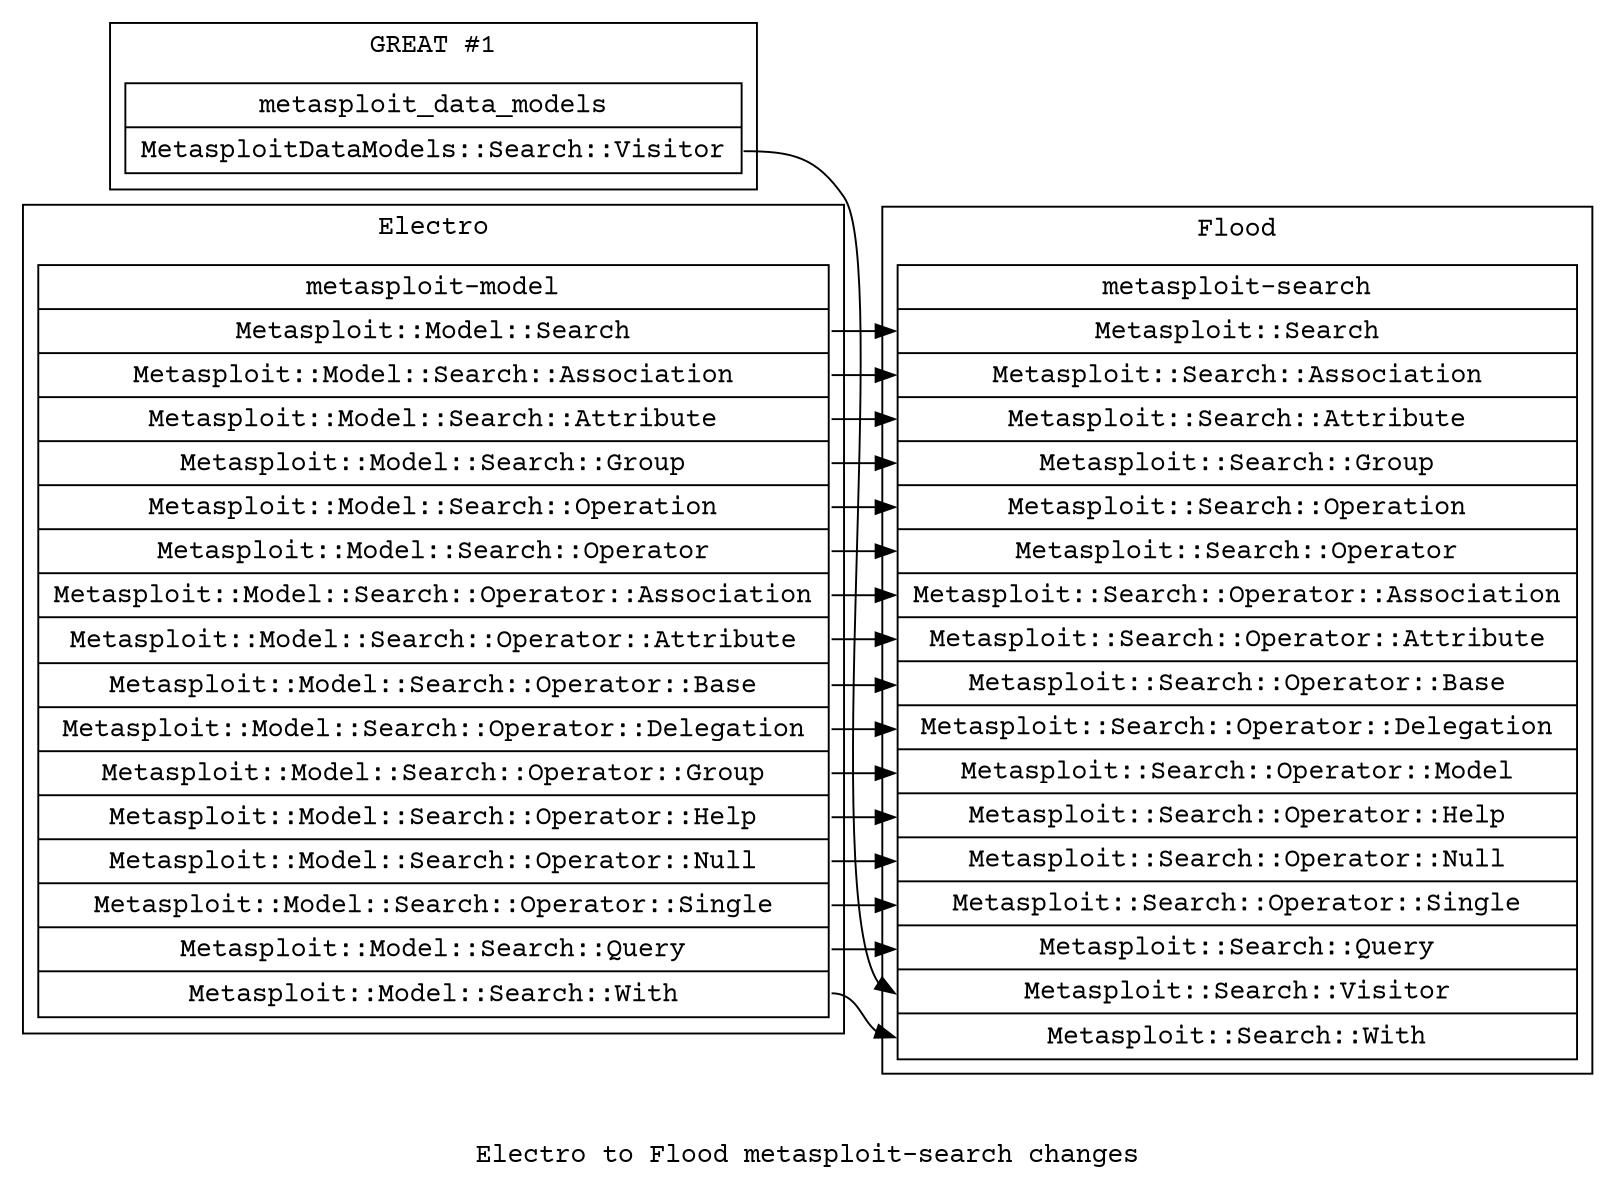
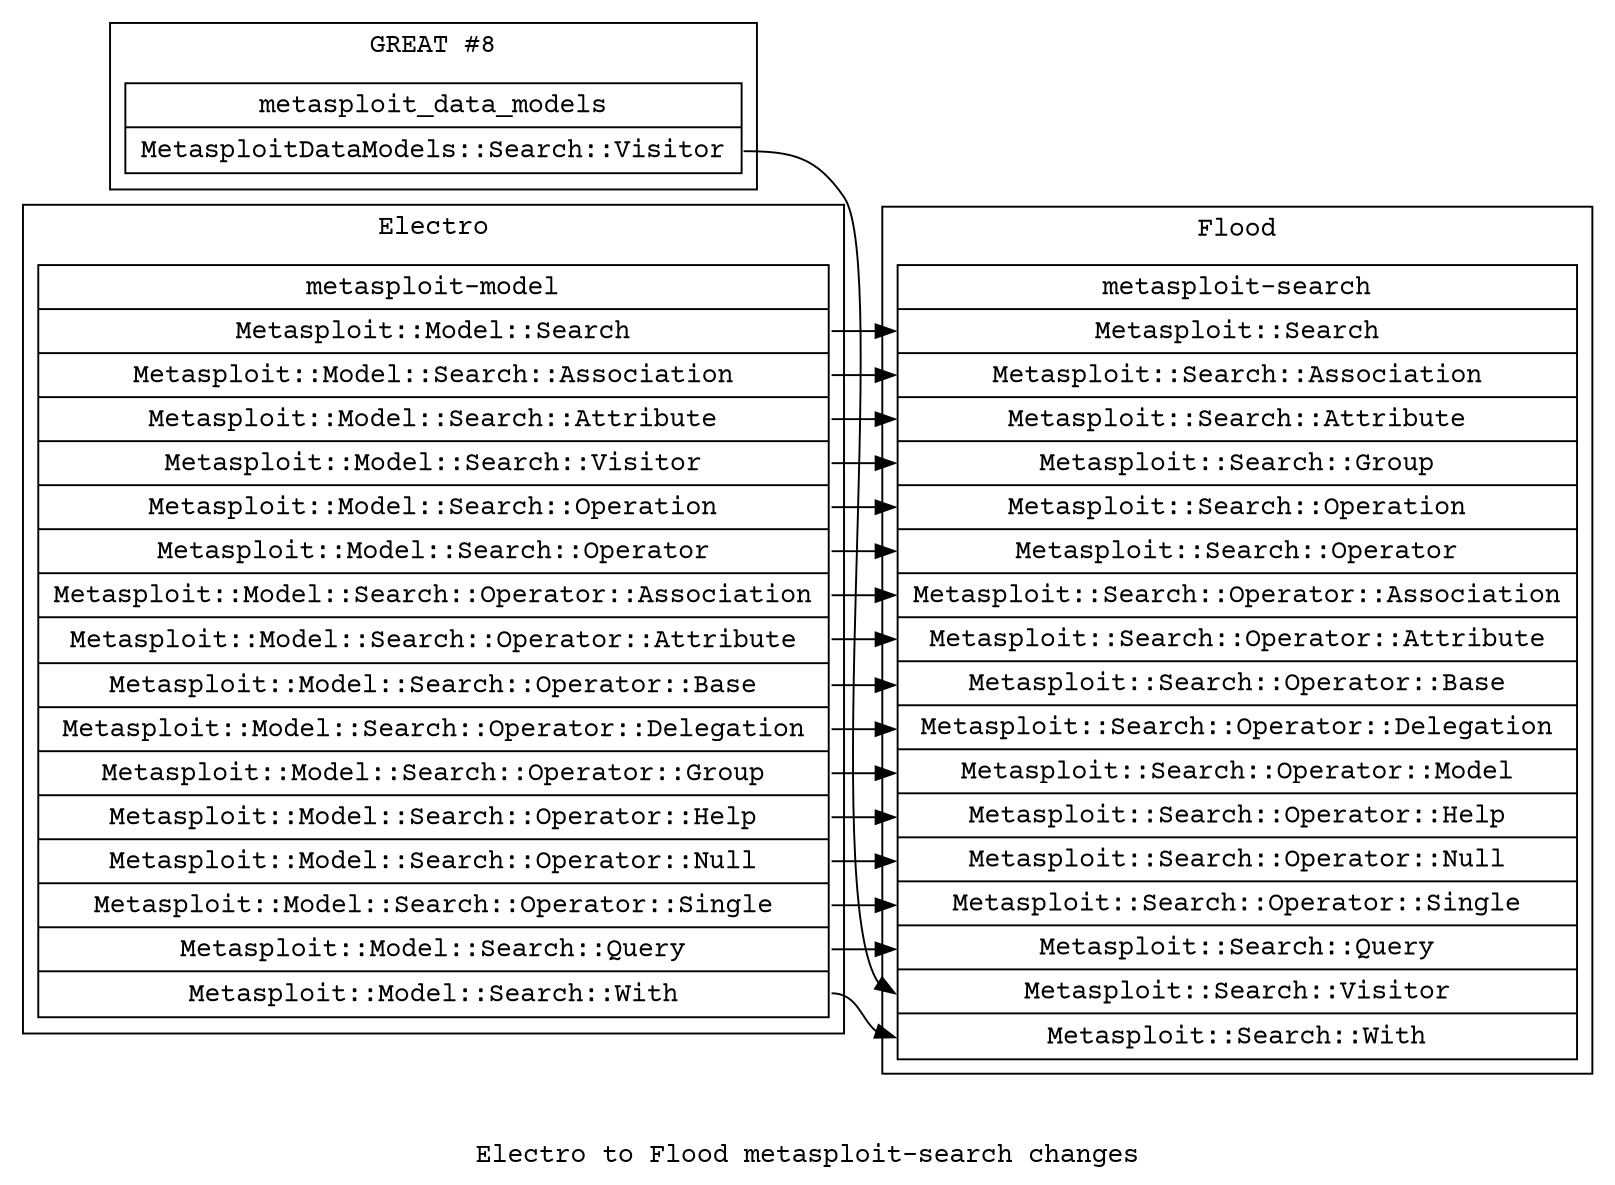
cluster "GREAT #1": label "GREAT #1" -> "GREAT #8"
node "metasploit-model": text "Metasploit::Model::Search::Group" -> "Metasploit::Model::Search::Visitor"
